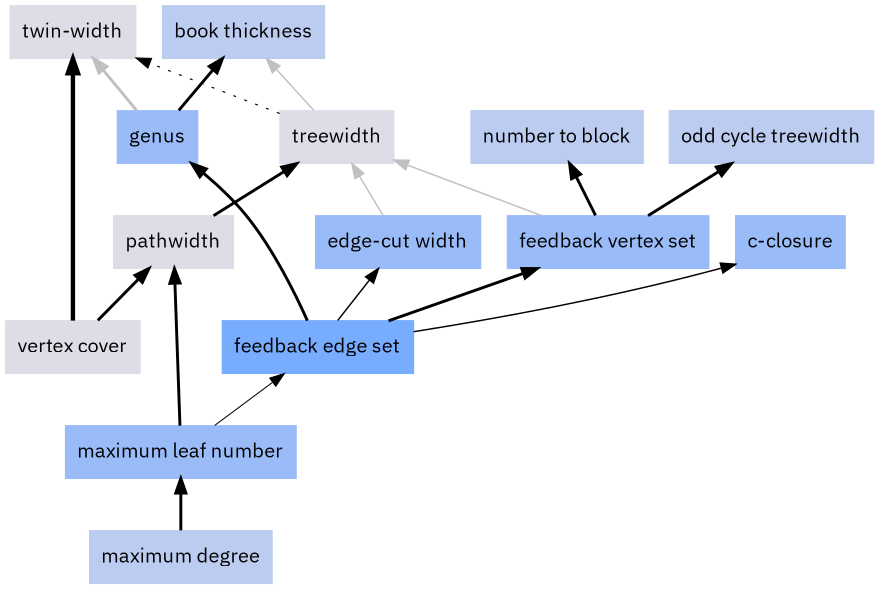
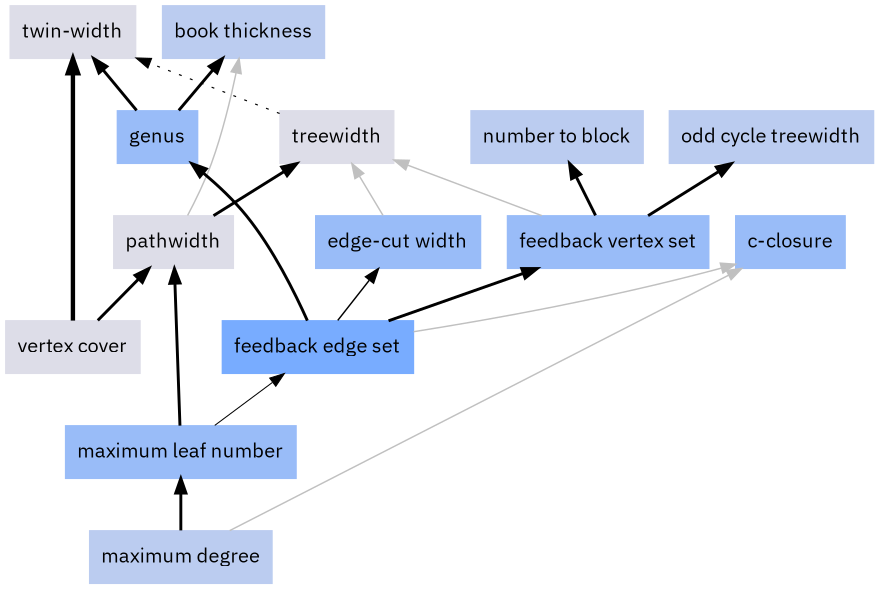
edge "genus" -> "twin-width": color gray -> black
edge "treewidth" -> "book thickness": now "pathwidth" -> "book thickness"
edge "feedback edge set" -> "c-closure": color black -> gray
edge "maximum degree" -> "c-closure": added
